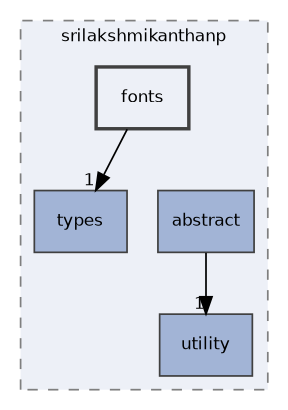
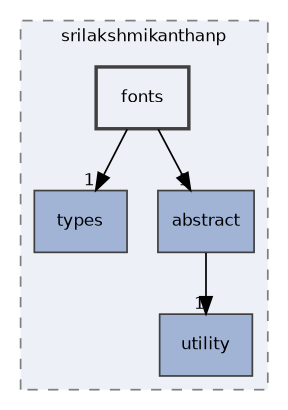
edge "fonts" -> "abstract": added
